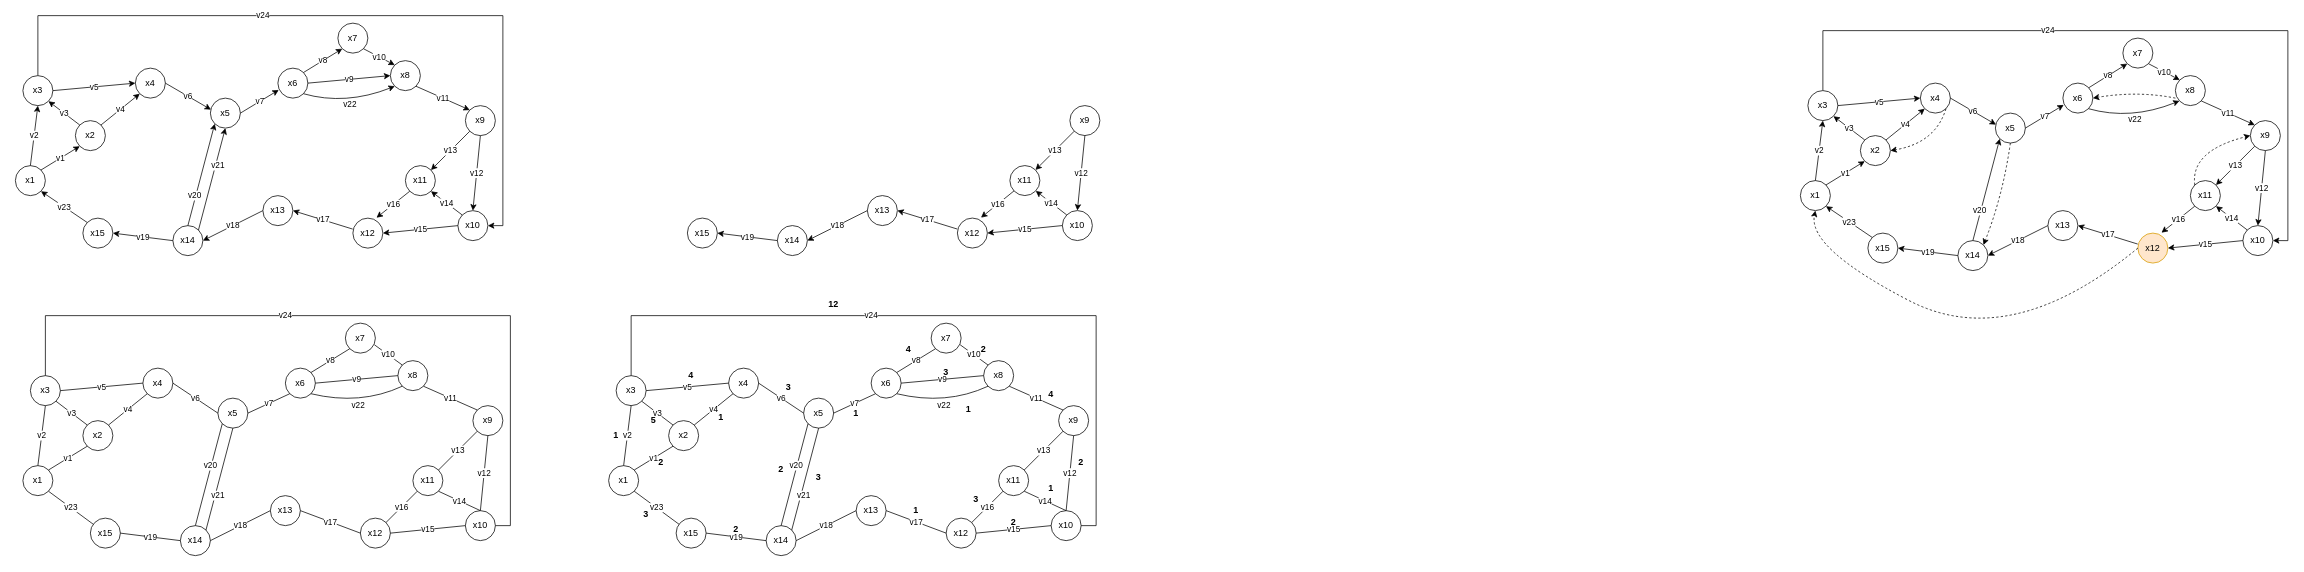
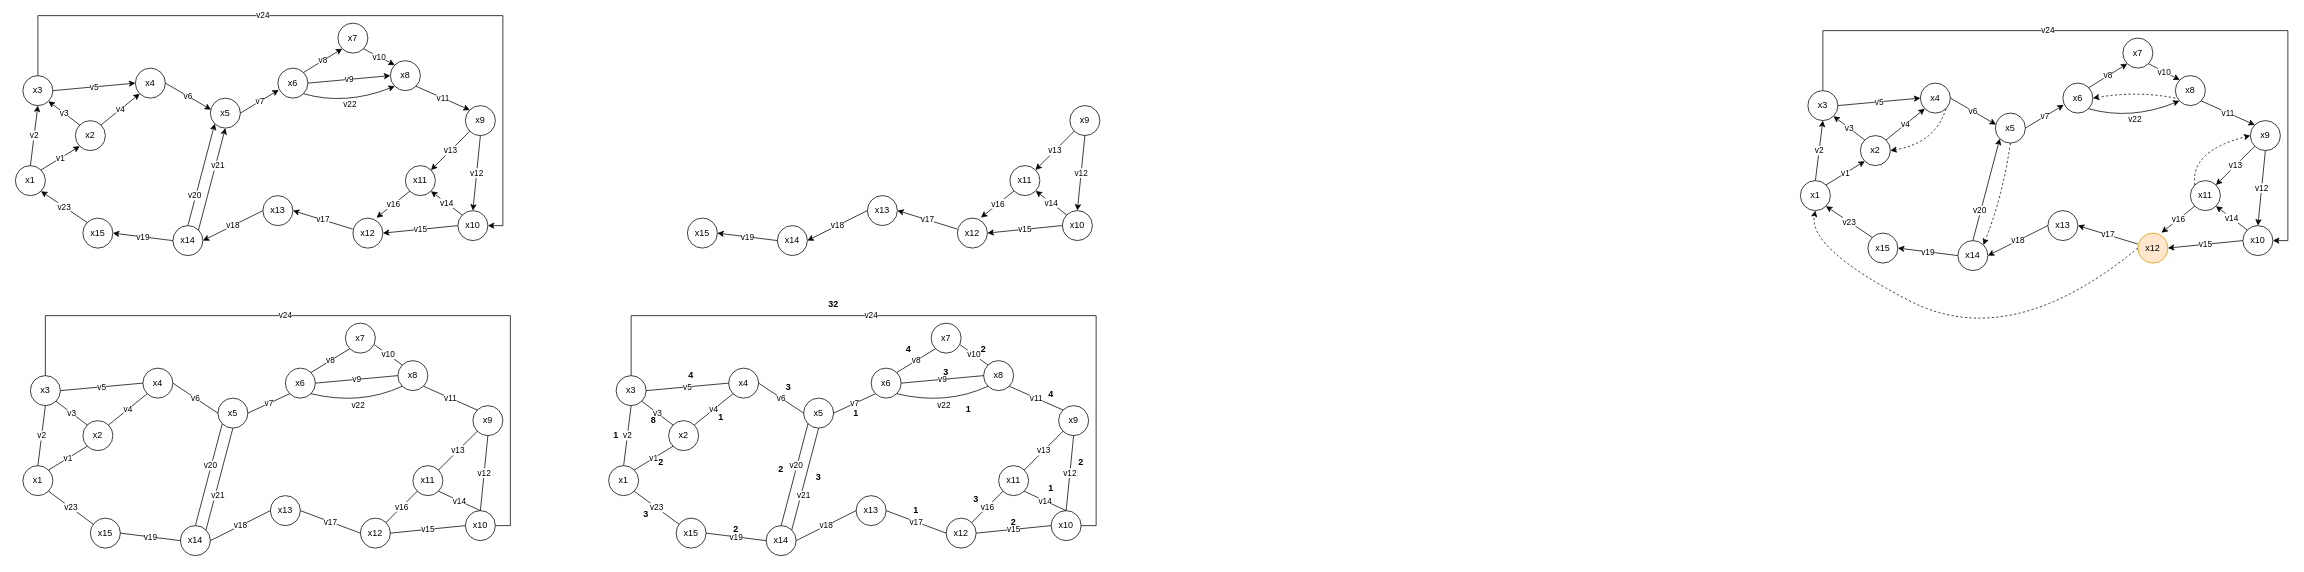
node "12": label "12" -> "32"
node "5": label "5" -> "8"
